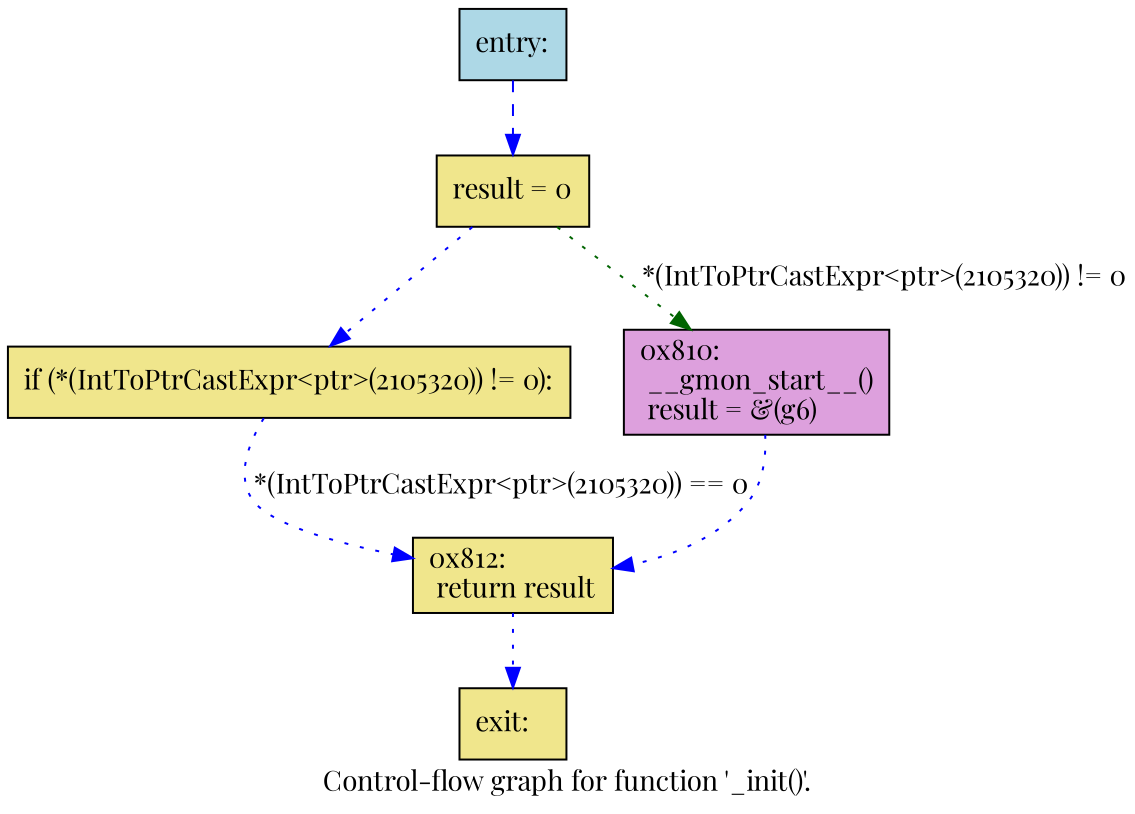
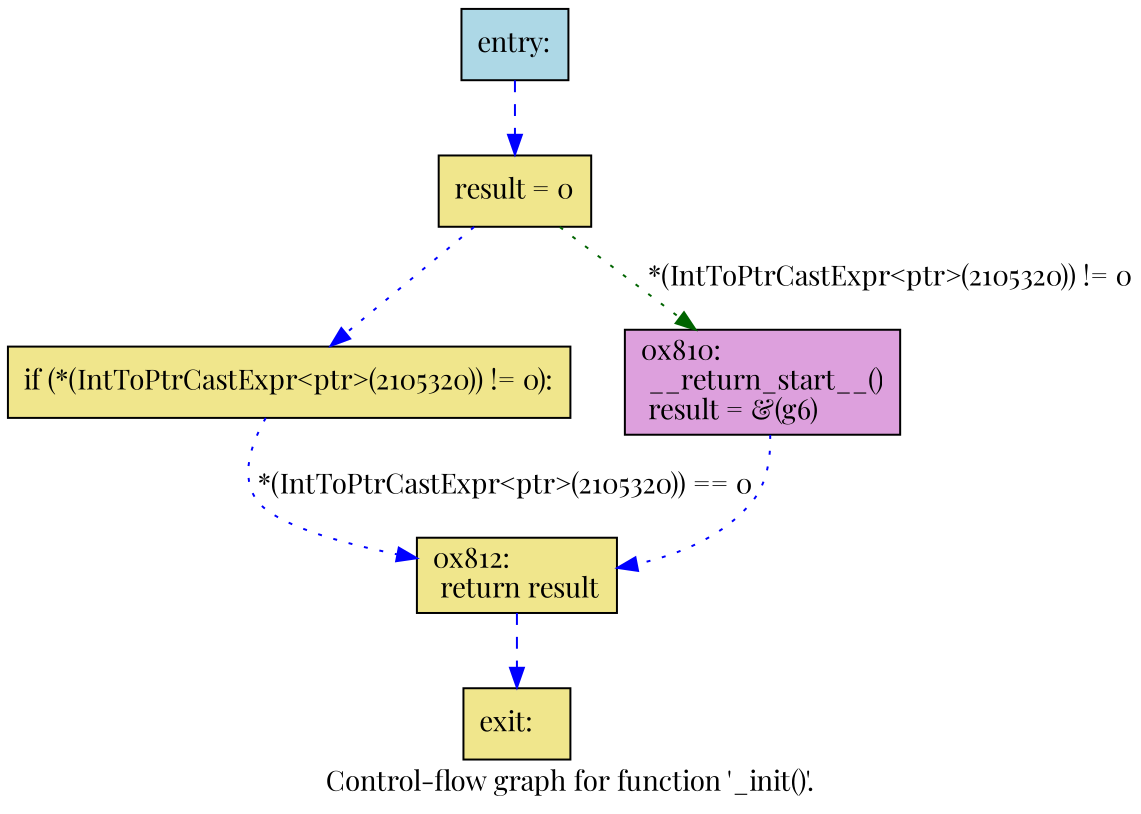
node "0x810:": text "__gmon_start__()" -> "__return_start__()"
edge "0x812:" -> "exit:": style dotted -> dashed
